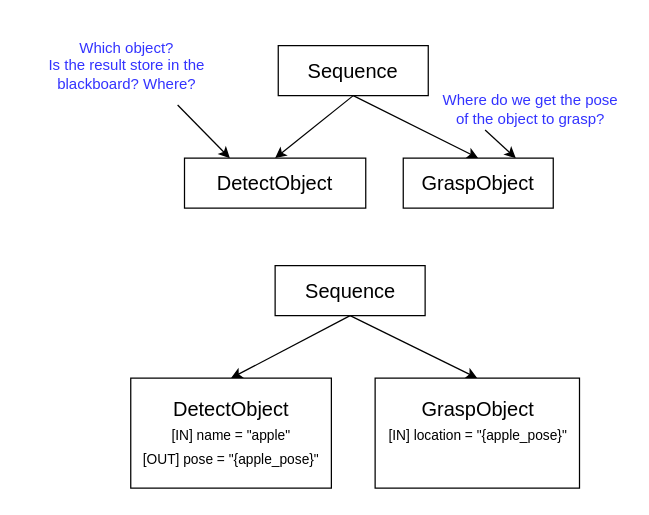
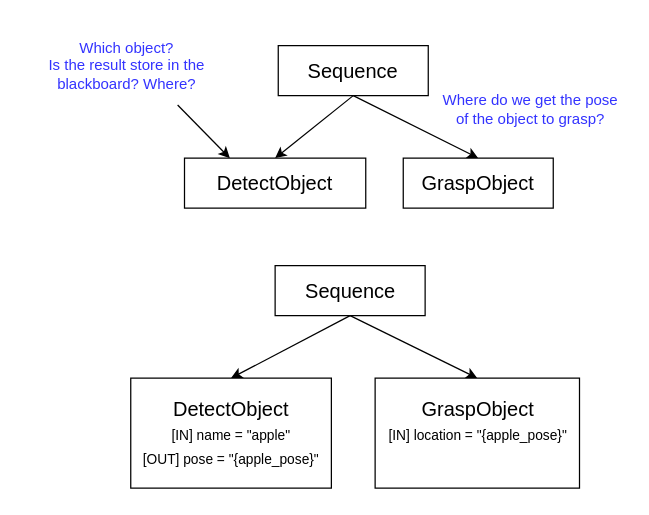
edge "Where do we get the pose of the object to grasp?" -> "GraspObject": removed
